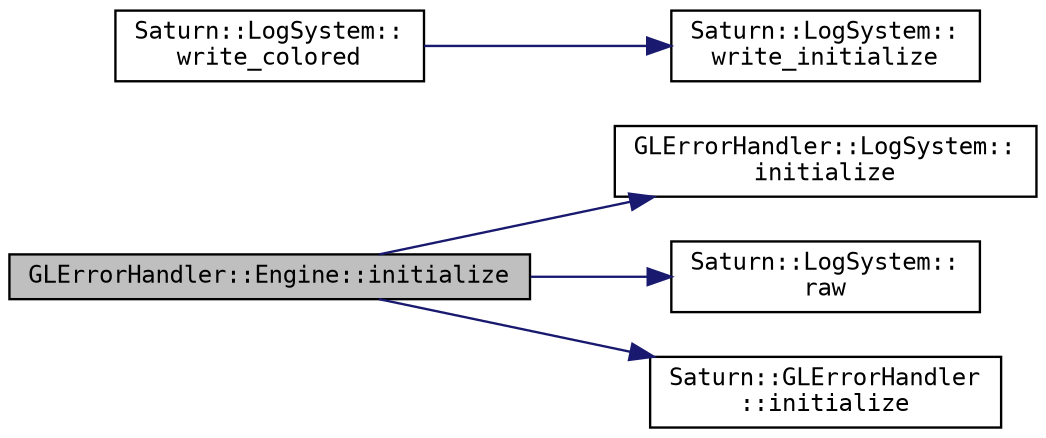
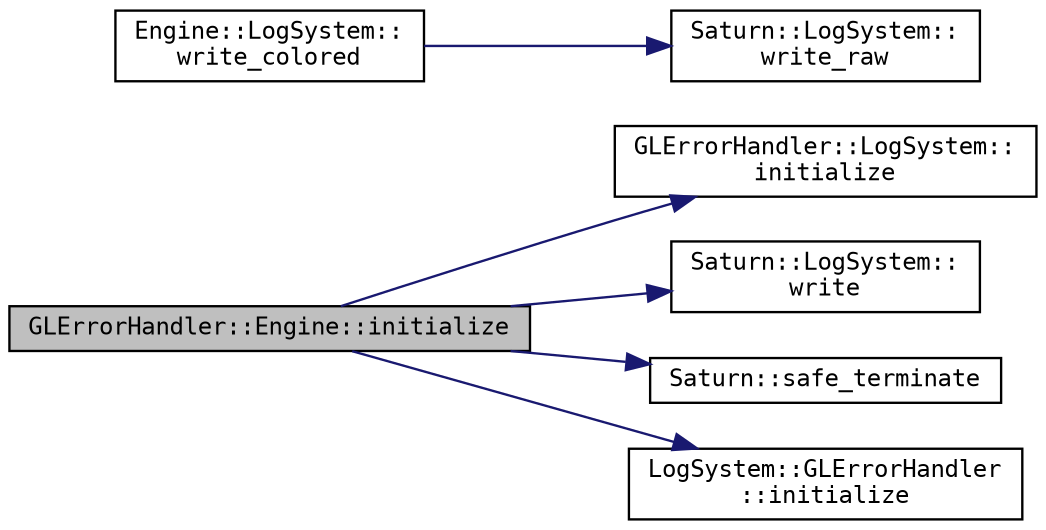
node "Saturn::LogSystem:: write_colored": label "Saturn::LogSystem:: write_colored" -> "Engine::LogSystem:: write_colored"
node "Saturn::LogSystem:: write_initialize": label "Saturn::LogSystem:: write_initialize" -> "Saturn::LogSystem:: write_raw"
node "Saturn::LogSystem:: raw": label "Saturn::LogSystem:: raw" -> "Saturn::LogSystem:: write"
node "Saturn::safe_terminate": added
node "Saturn::GLErrorHandler ::initialize": label "Saturn::GLErrorHandler ::initialize" -> "LogSystem::GLErrorHandler ::initialize"
